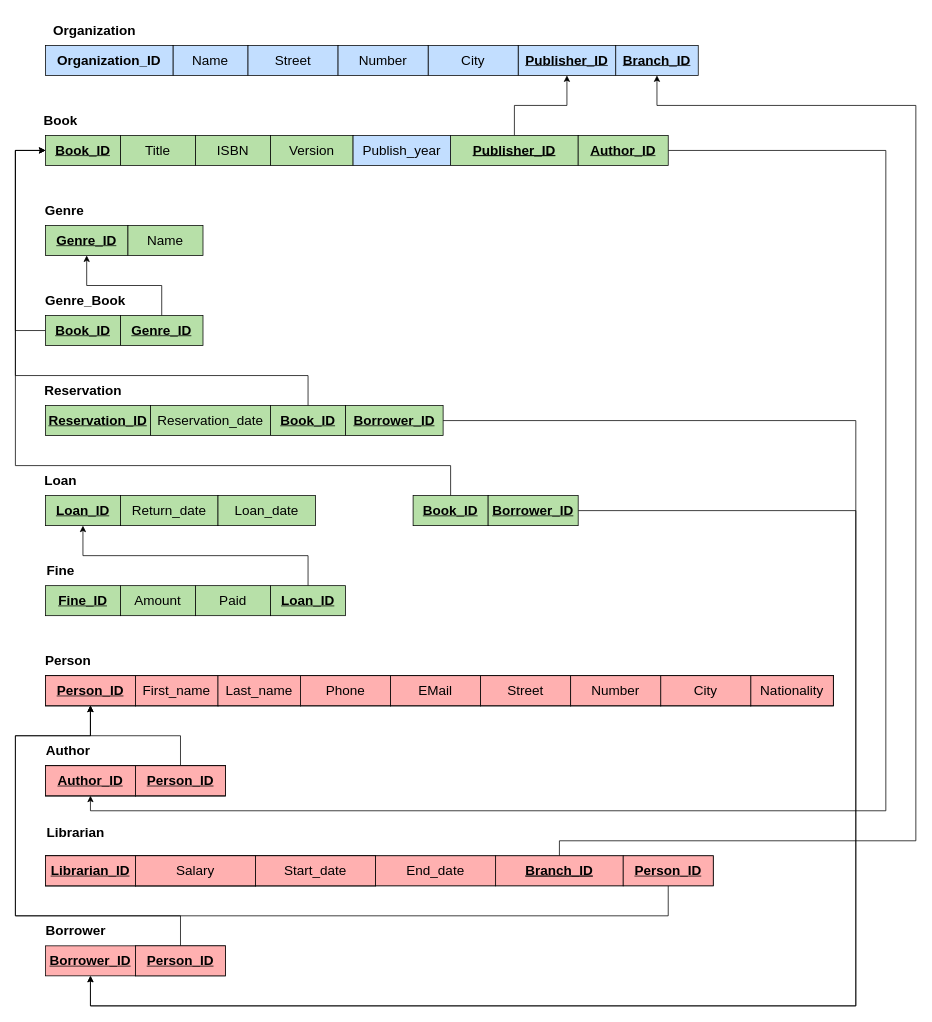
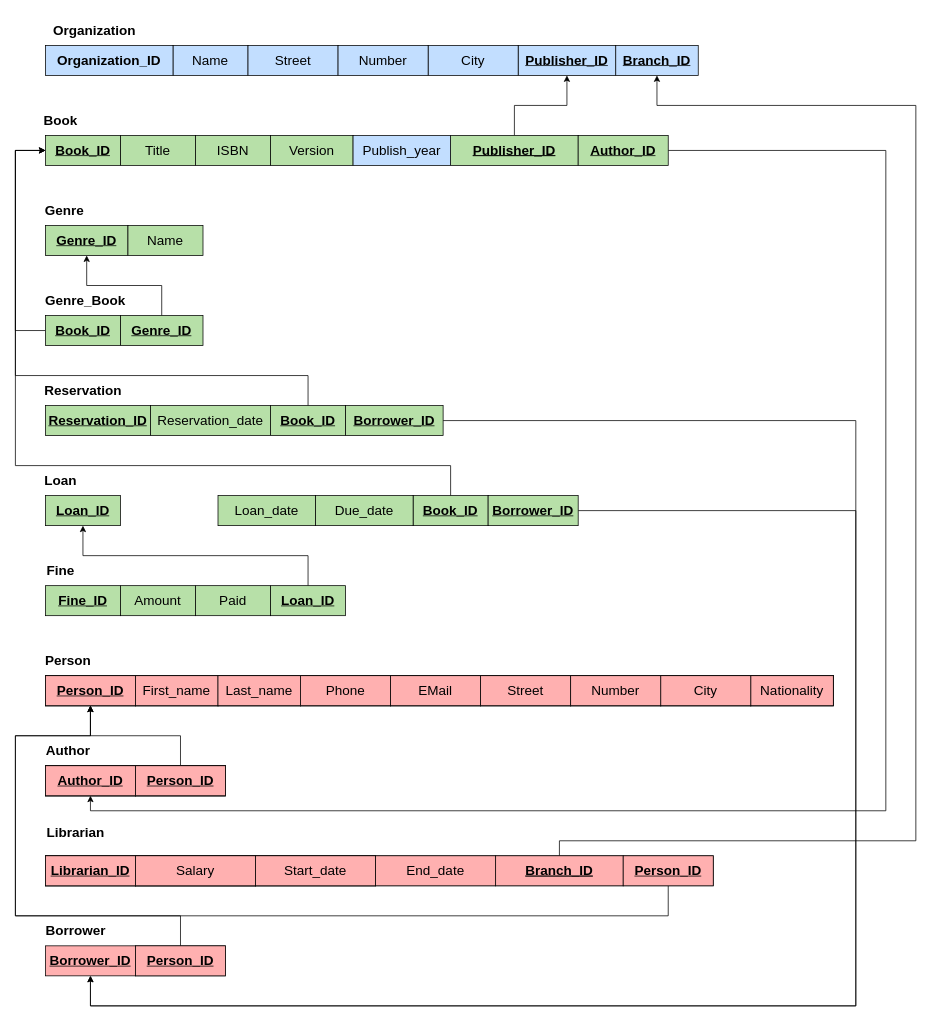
node "Return_date": removed
node "Due_date": added
